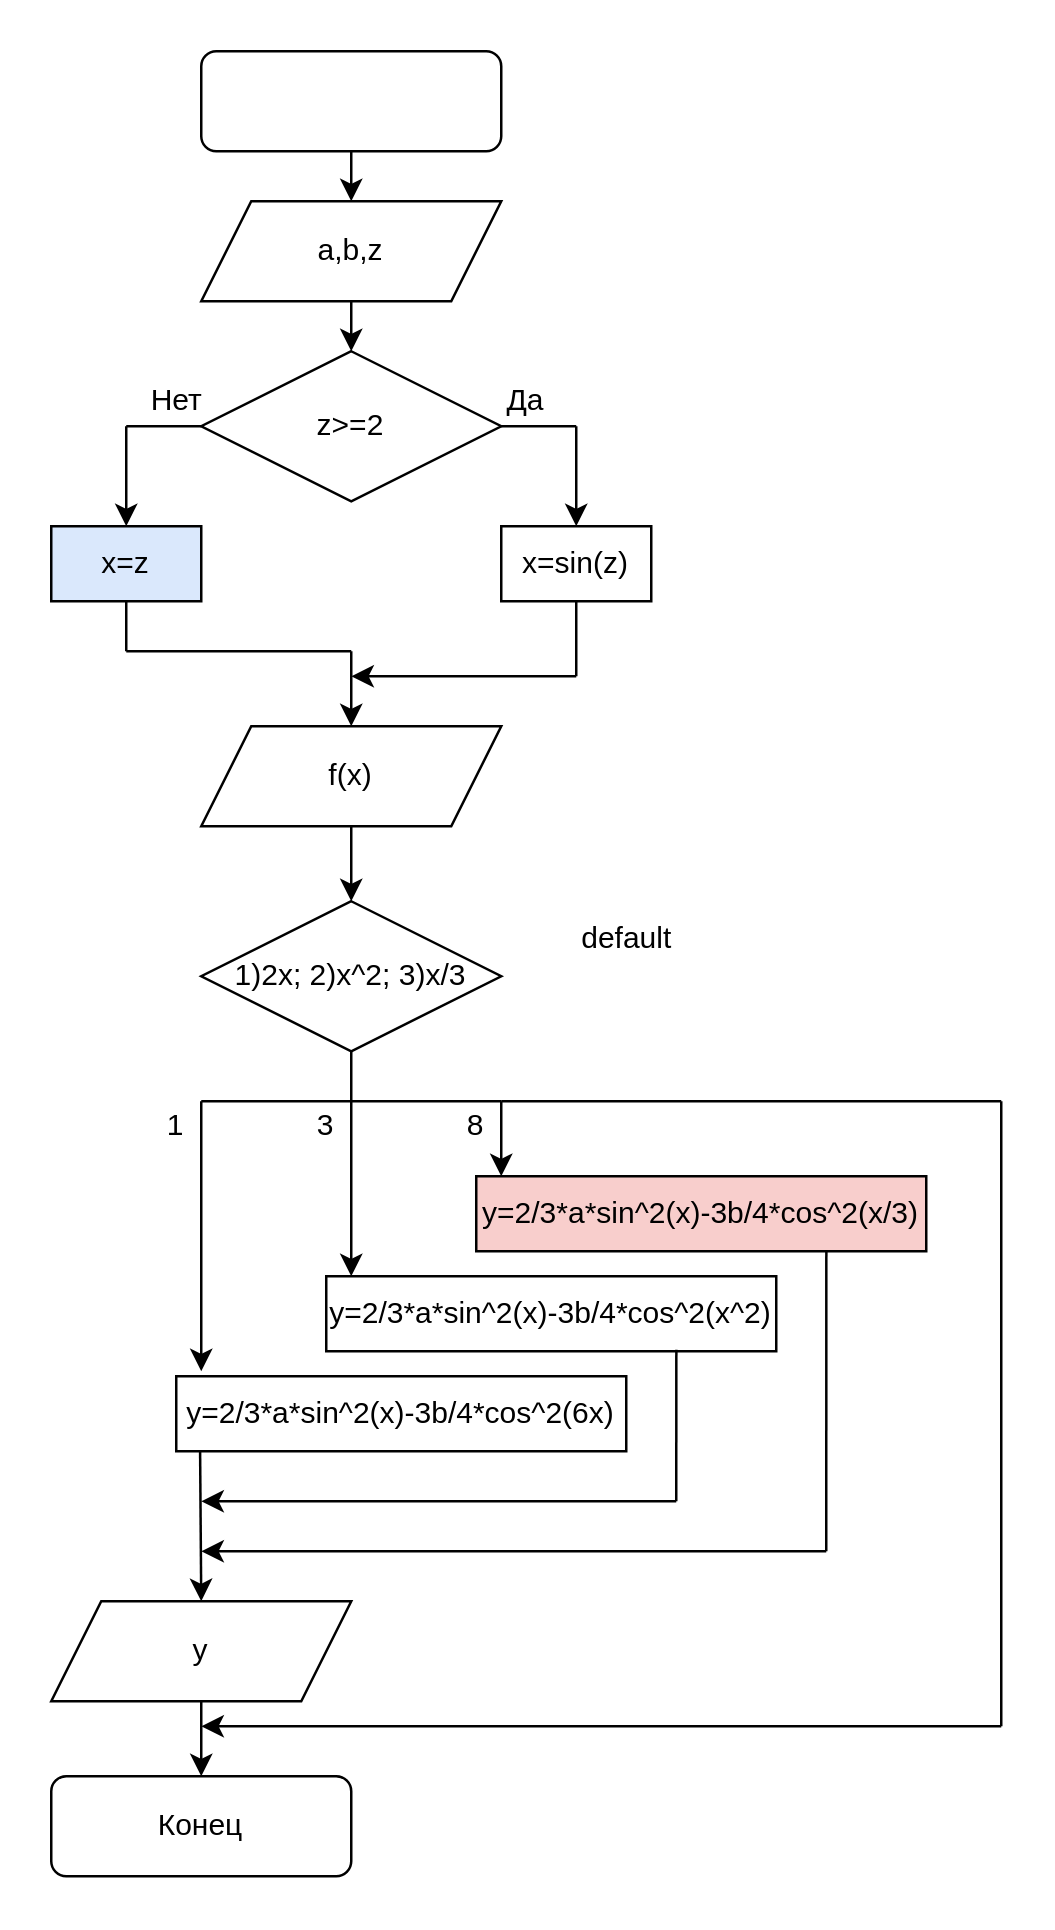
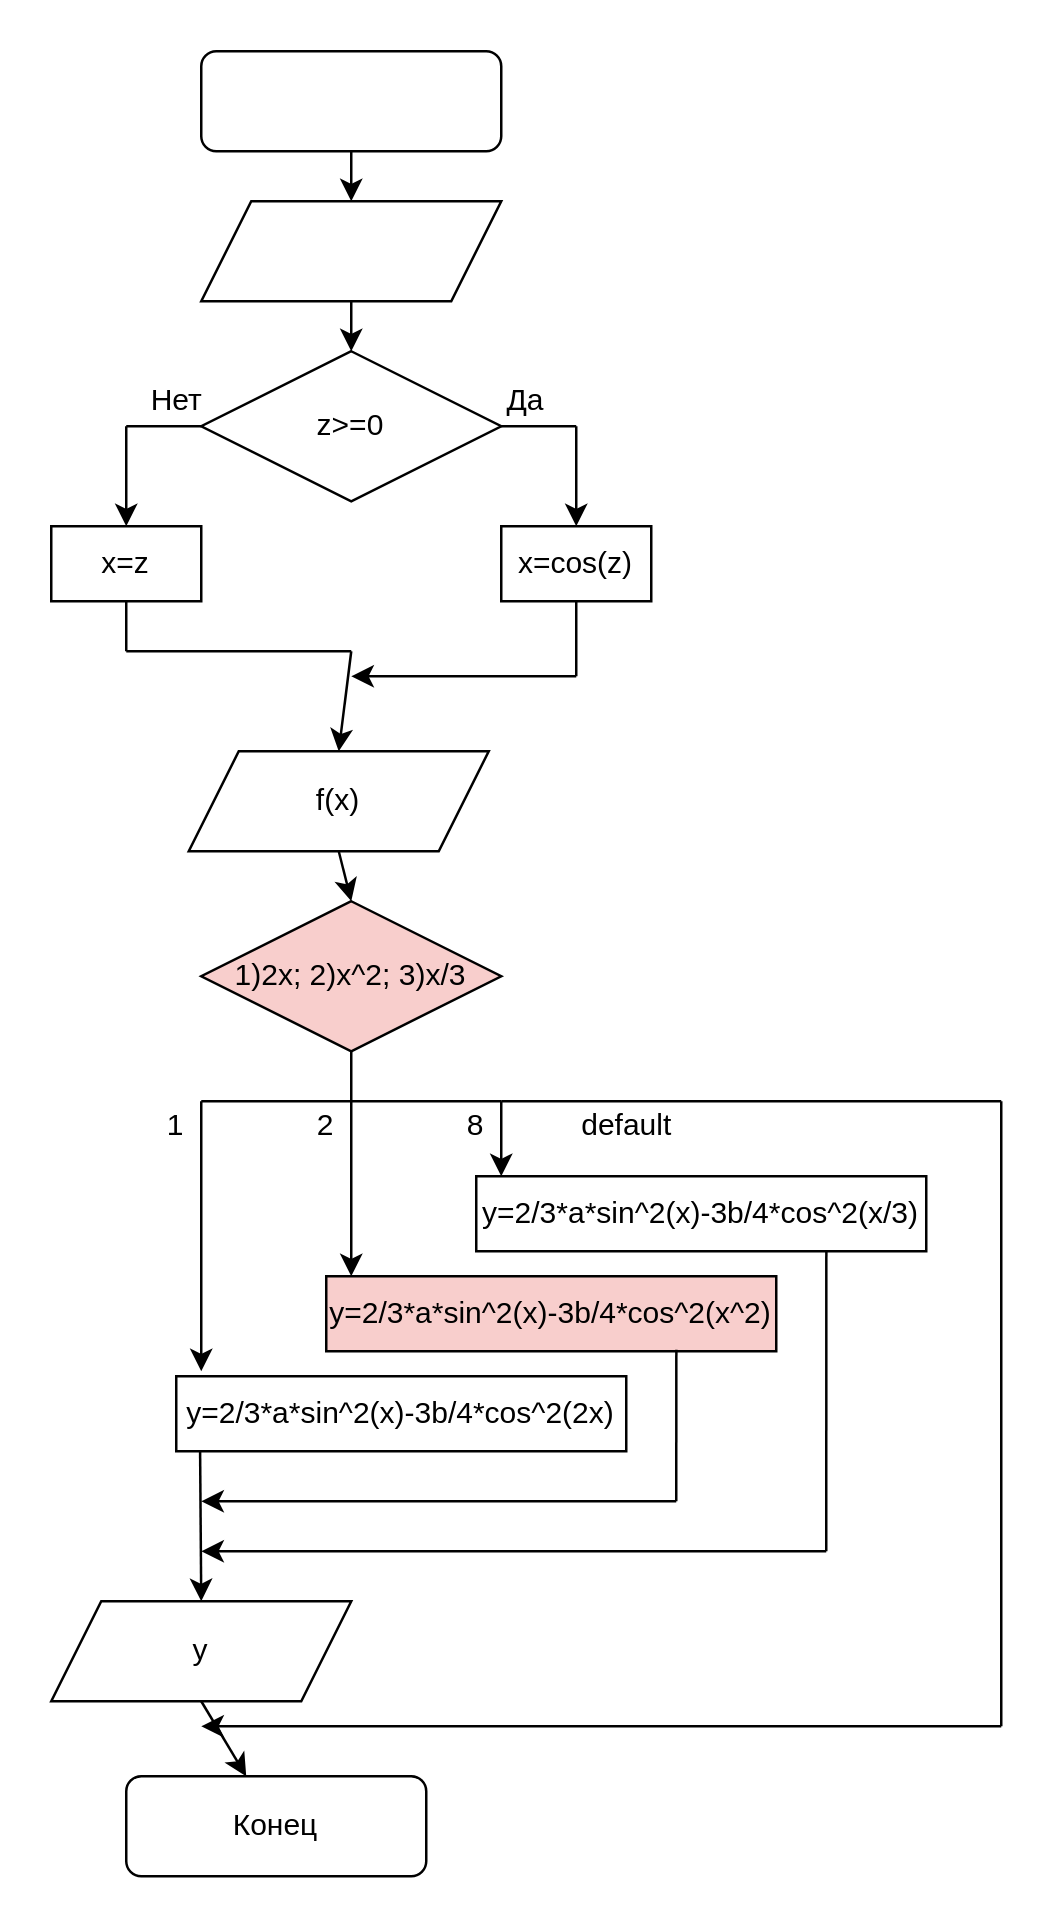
node "a,b,z": removed
node "z>=2": label "z>=2" -> "z>=0"
node "x=z": fillcolor #dae8fc -> #ffffff
node "x=sin(z)": label "x=sin(z)" -> "x=cos(z)"
node "f(x)": moved (351, 776) -> (339, 801)
node "default": moved (626, 939) -> (626, 1126)
node "1)2x; 2)x^2; 3)x/3": fillcolor #ffffff -> #f8cecc
node "3": label "3" -> "2"
node "y=2/3*a*sin^2(x)-3b/4*cos^2(x/3)": fillcolor #f8cecc -> #ffffff
node "y=2/3*a*sin^2(x)-3b/4*cos^2(x^2)": fillcolor #ffffff -> #f8cecc
node "y=2/3*a*sin^2(x)-3b/4*cos^2(6x)": label "y=2/3*a*sin^2(x)-3b/4*cos^2(6x)" -> "y=2/3*a*sin^2(x)-3b/4*cos^2(2x)"
node "Конец": moved (201, 1826) -> (276, 1826)
